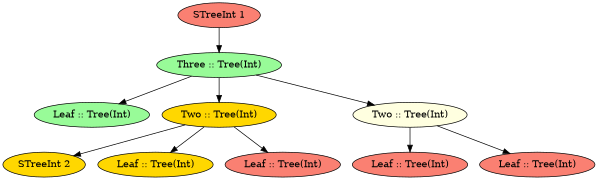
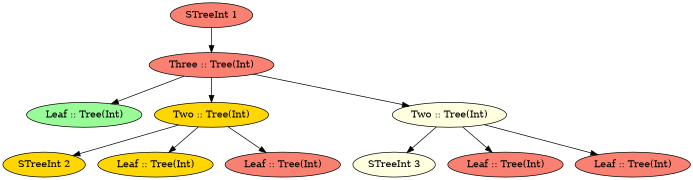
node "Three :: Tree(Int)": fillcolor palegreen -> salmon
node "STreeInt 3": added
